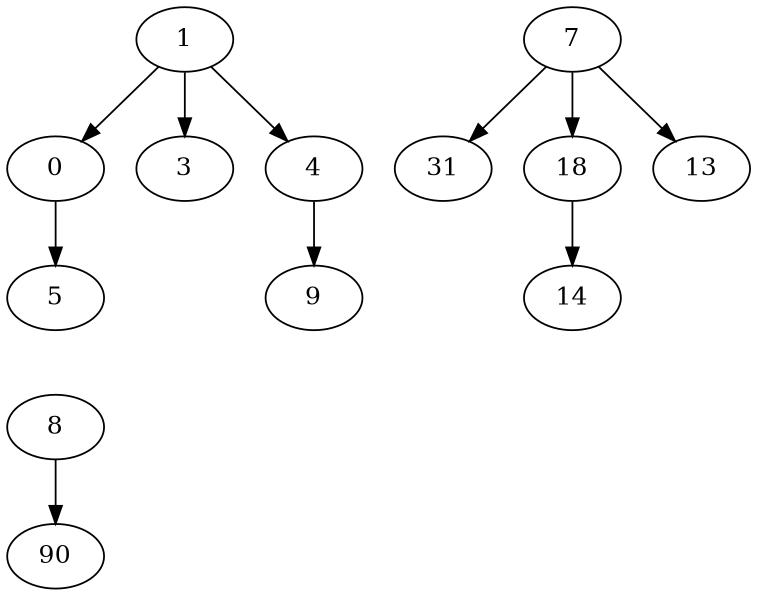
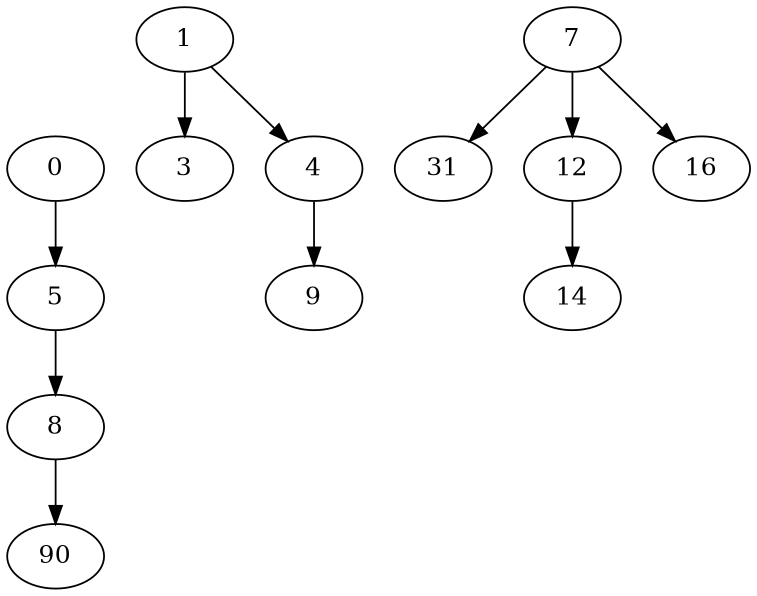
edge "1" -> "0": removed
node "18": label "18" -> "12"
node "13": label "13" -> "16"
edge "5" -> "8": added
